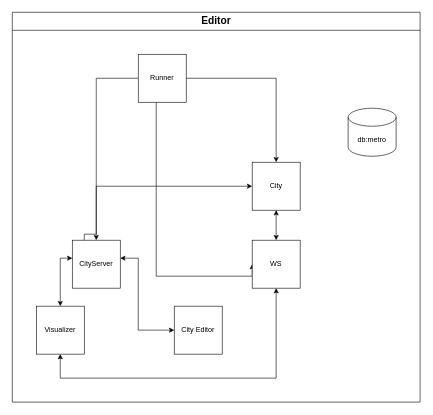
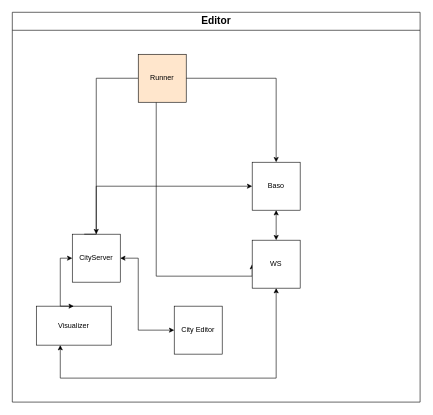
node "Runner": fillcolor #ffffff -> #ffe6cc
node "db:metro": removed
node "City": label "City" -> "Baso"
node "CityServer": moved (96, 264) -> (96, 258)
node "Visualizer": size 48x48 -> 75x39
